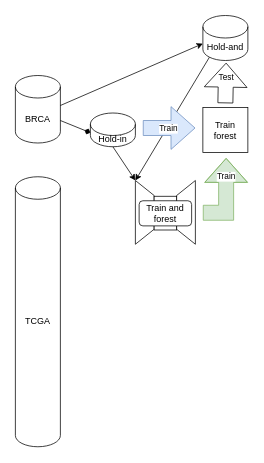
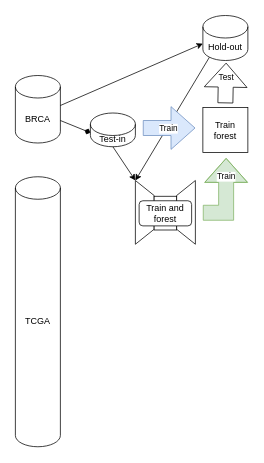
node "Hold-and": label "Hold-and" -> "Hold-out"
node "Hold-in": label "Hold-in" -> "Test-in"
